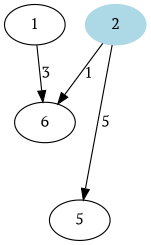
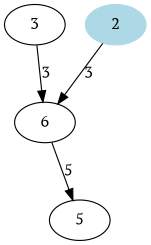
node "1": label "1" -> "3"
edge "2" -> "6": label "1" -> "3"
edge "2" -> "5": now "6" -> "5"
